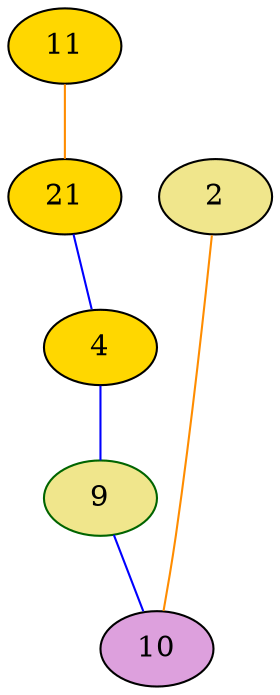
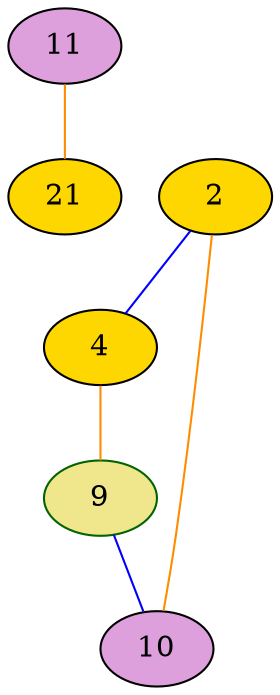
node "11": fillcolor gold -> plum
node "2": fillcolor khaki -> gold
edge "21" -- "4": now "2" -- "4"
edge "4" -- "9": color blue -> darkorange
